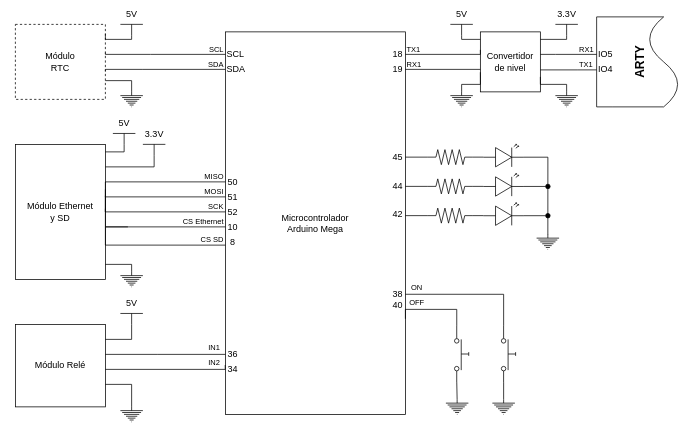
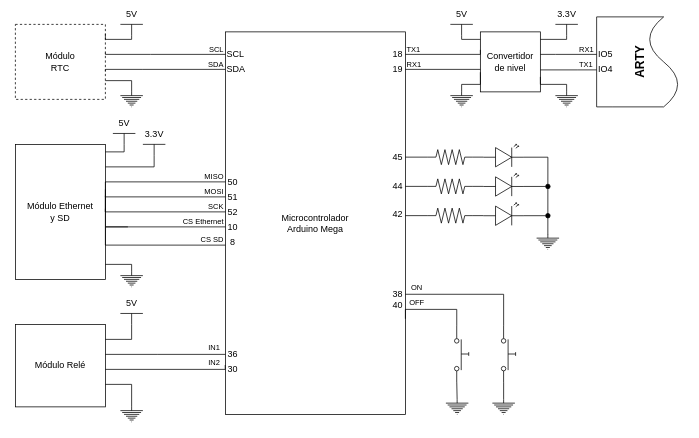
node "34": label "34" -> "30"
